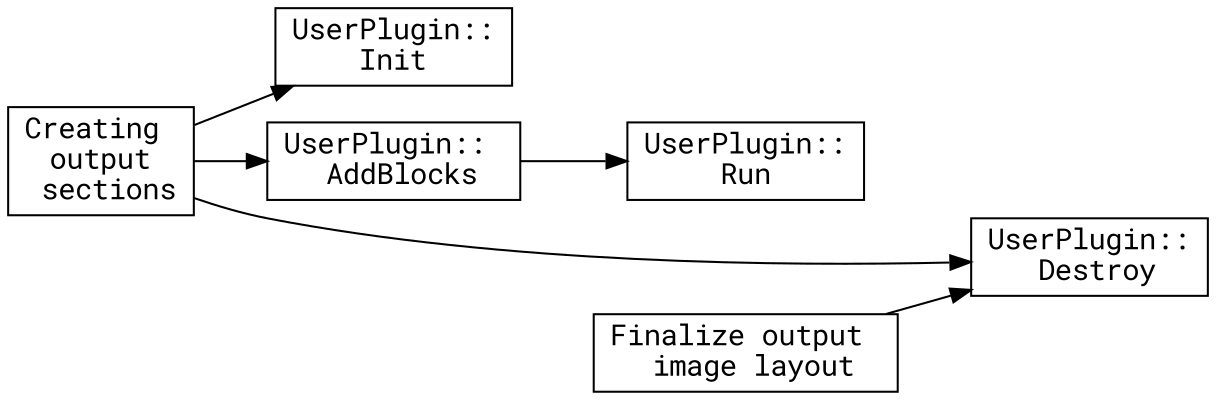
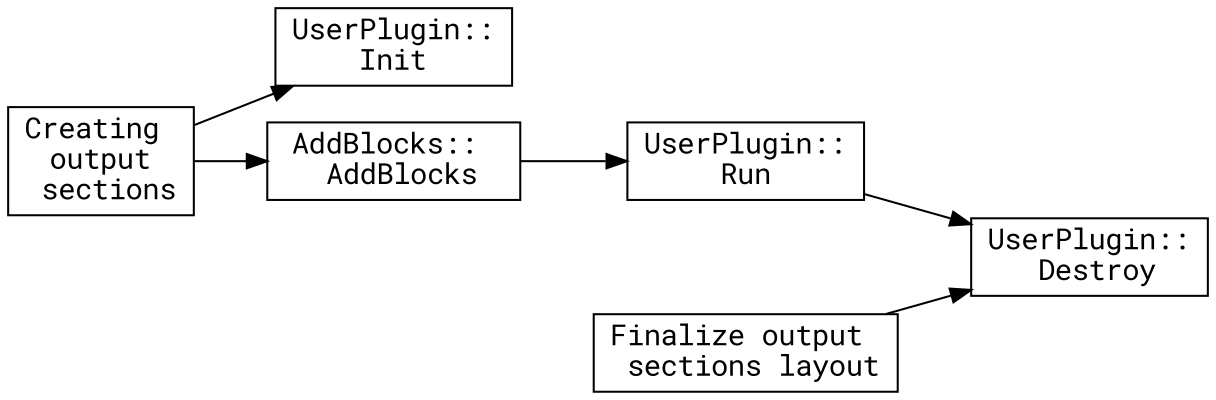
node "UserPlugin:: AddBlocks": label "UserPlugin:: AddBlocks" -> "AddBlocks:: AddBlocks"
edge "Creating output sections" -> "UserPlugin:: Destroy": now "UserPlugin:: Run" -> "UserPlugin:: Destroy"
node "Finalize output image layout": label "Finalize output image layout" -> "Finalize output sections layout"
